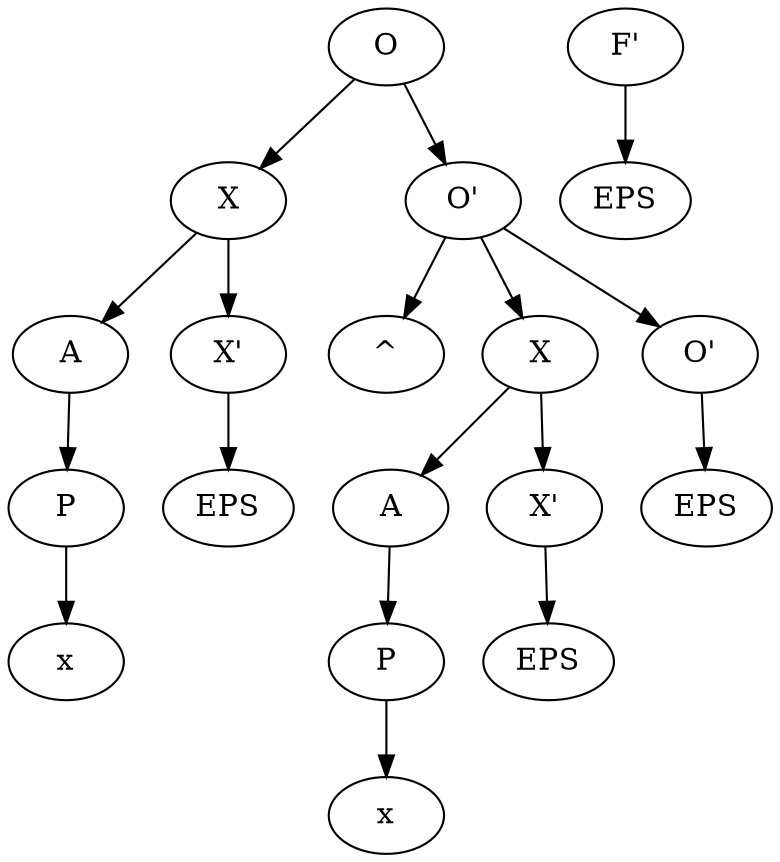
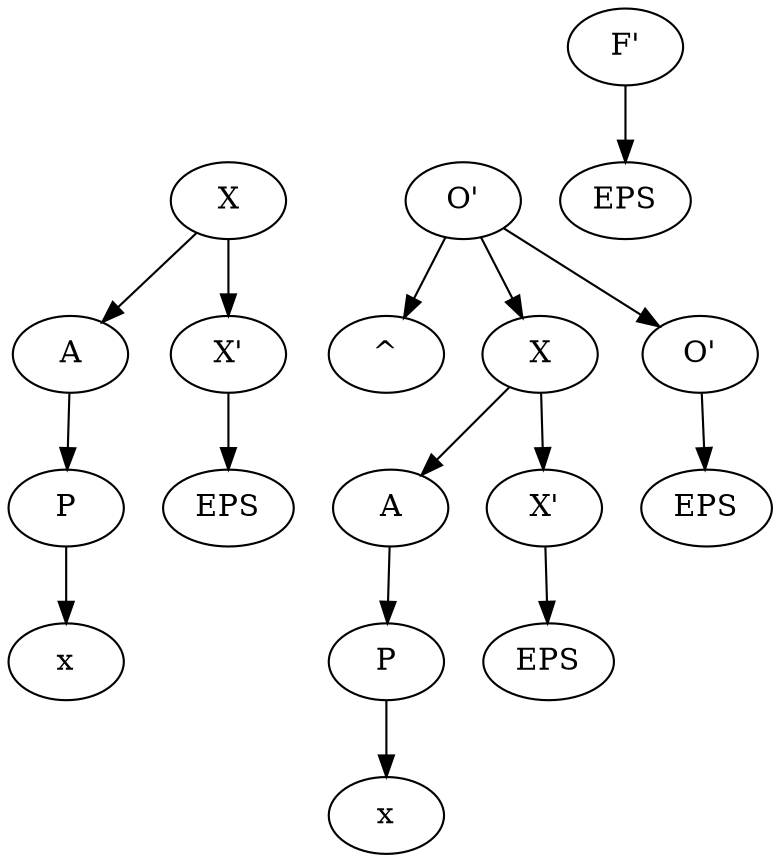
node "O": removed
